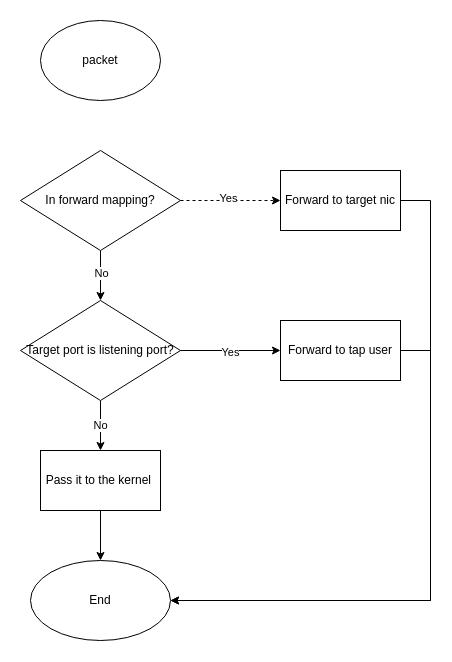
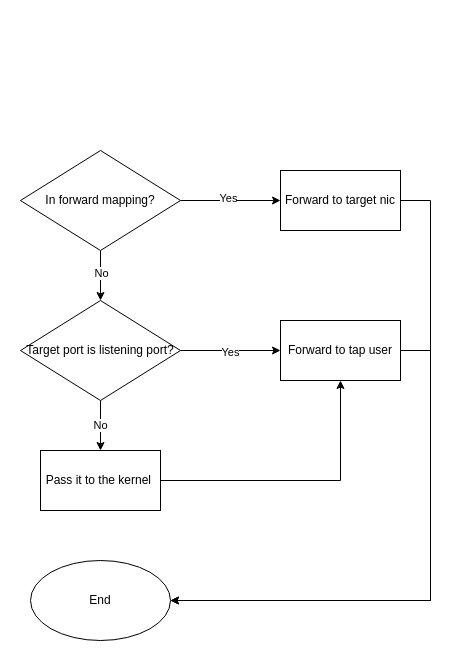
node "packet": removed
edge "In forward mapping?" -> "Forward to target nic": style dashed -> solid
edge "Pass it to the kernel" -> "End": now "Pass it to the kernel" -> "Forward to tap user"
